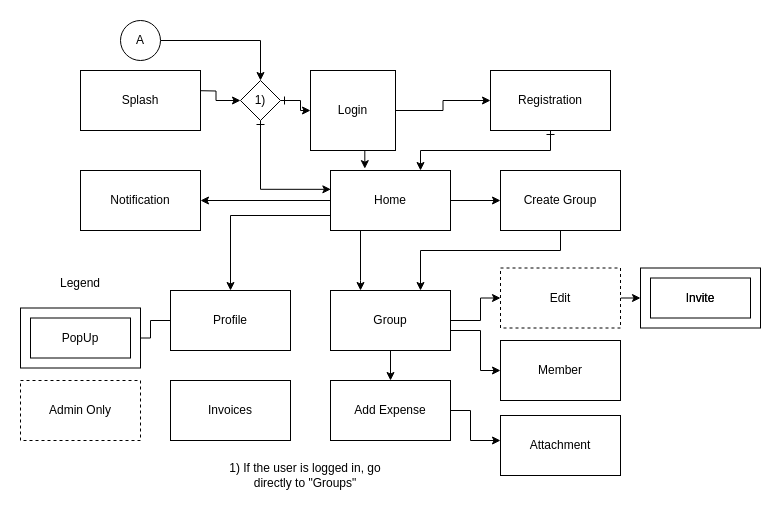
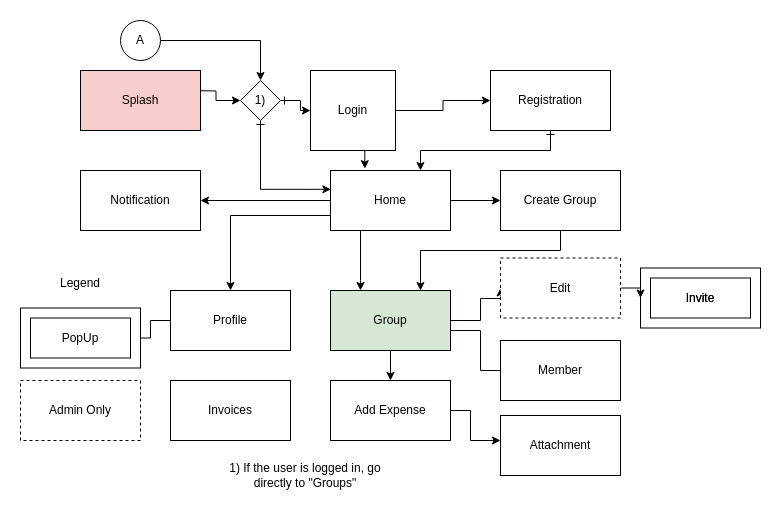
node "Splash": fillcolor #ffffff -> #f8cecc
node "Edit": moved (561, 298) -> (561, 288)
node "Group": fillcolor #ffffff -> #d5e8d4
edge "Group" -> "Member": arrowhead classic -> none
